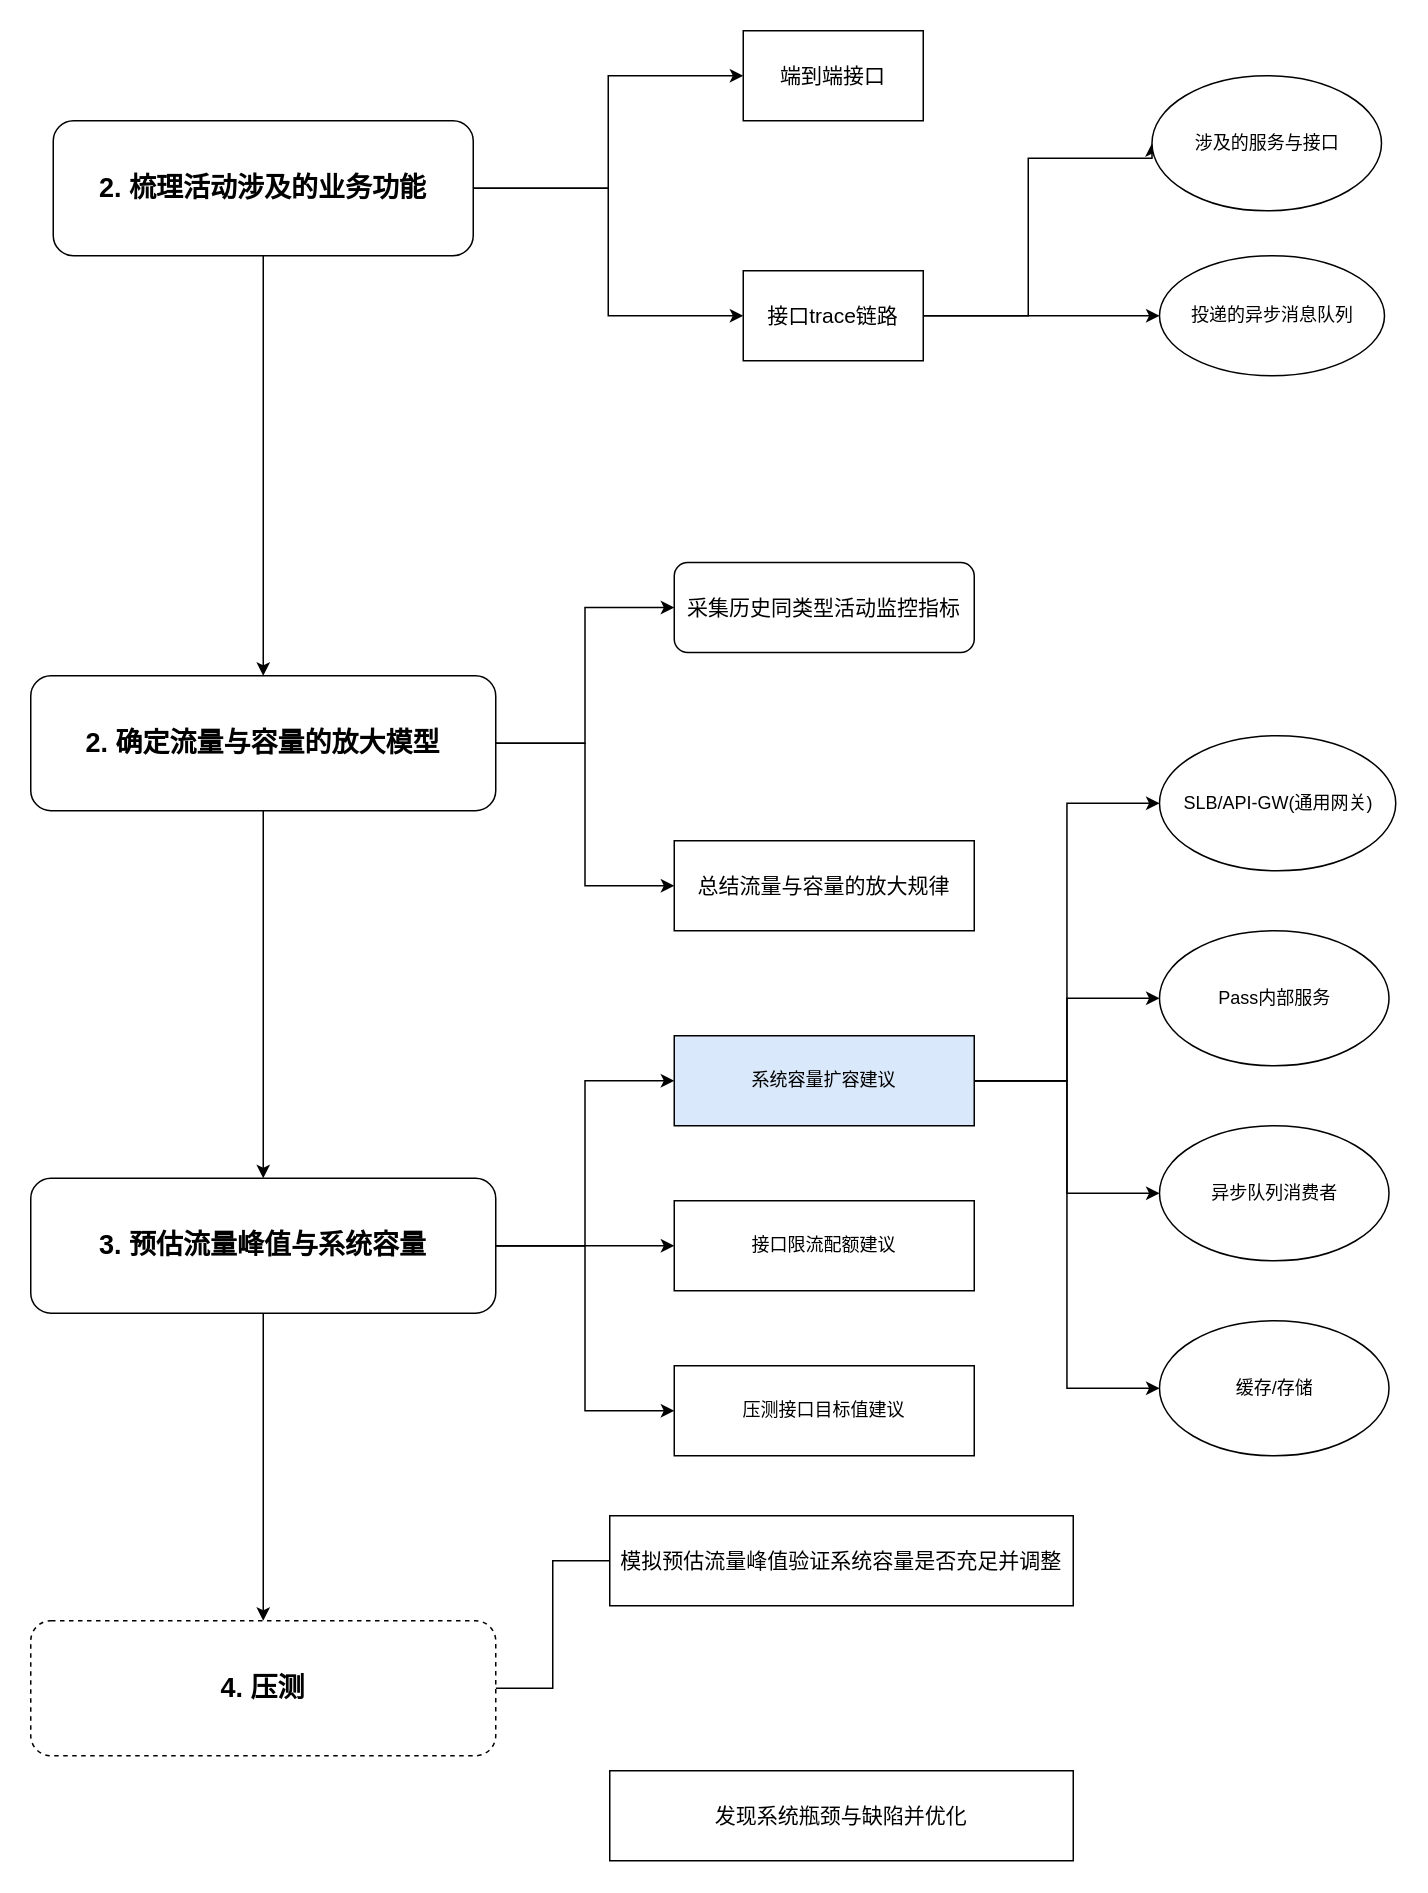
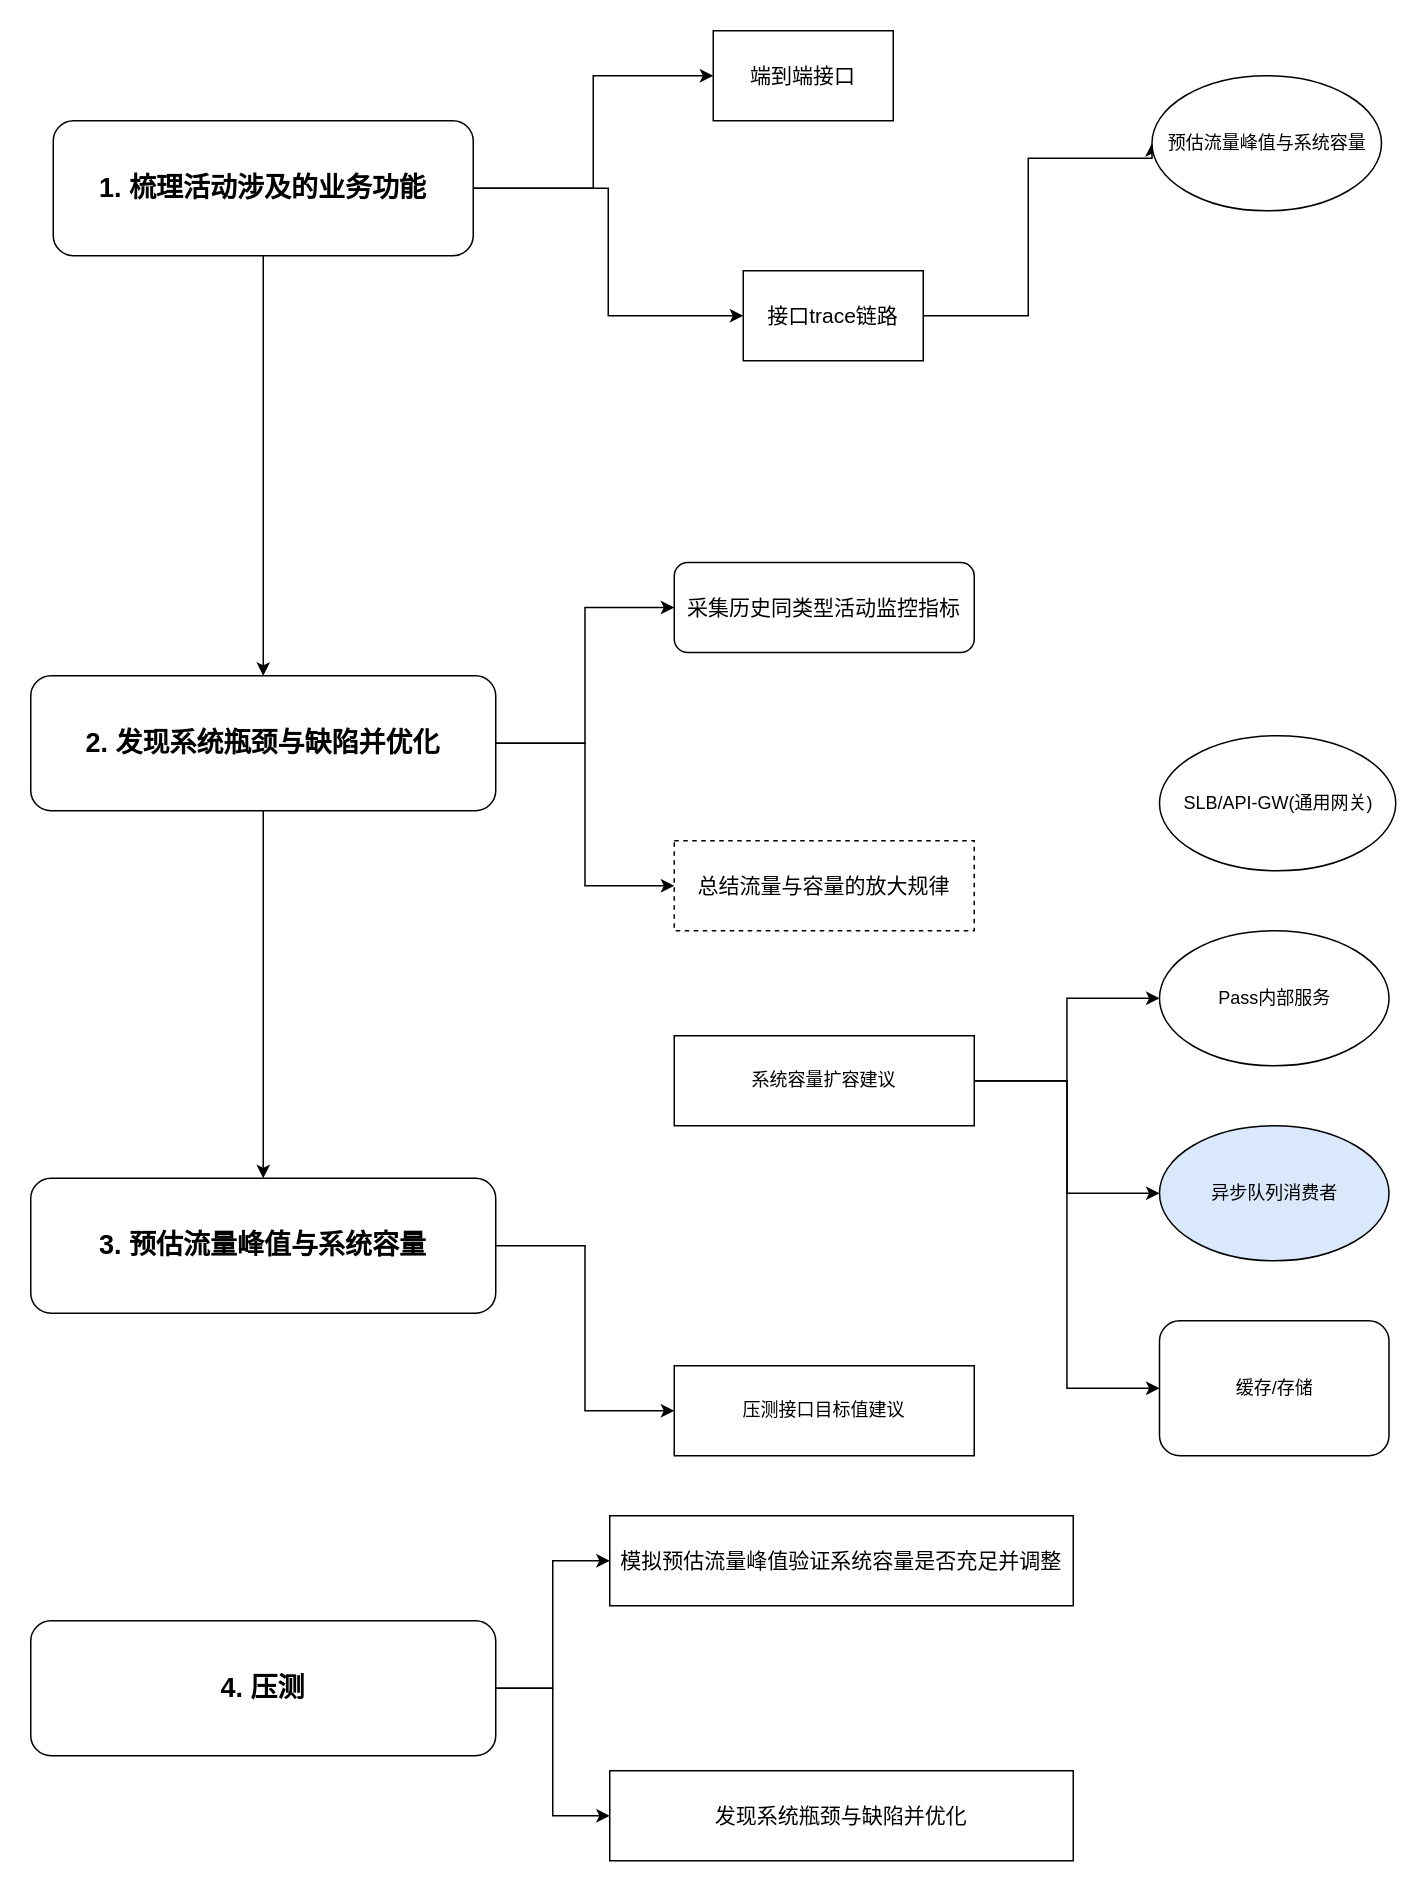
node "端到端接口": moved (833, 76) -> (803, 76)
node "涉及的服务与接口": label "涉及的服务与接口" -> "预估流量峰值与系统容量"
node "2. 梳理活动涉及的业务功能": label "2. 梳理活动涉及的业务功能" -> "1. 梳理活动涉及的业务功能"
edge "接口trace链路" -> "投递的异步消息队列": removed
node "投递的异步消息队列": removed
node "2. 确定流量与容量的放大模型": label "2. 确定流量与容量的放大模型" -> "2. 发现系统瓶颈与缺陷并优化"
edge "系统容量扩容建议" -> "SLB/API-GW(通用网关)": removed
node "总结流量与容量的放大规律": style solid -> dashed
node "系统容量扩容建议": fillcolor #dae8fc -> #ffffff
edge "3. 预估流量峰值与系统容量" -> "系统容量扩容建议": removed
node "异步队列消费者": fillcolor #ffffff -> #dae8fc
edge "3. 预估流量峰值与系统容量" -> "接口限流配额建议": removed
node "接口限流配额建议": removed
node "缓存/存储": shape ellipse -> rounded rectangle
edge "3. 预估流量峰值与系统容量" -> "4. 压测": removed
edge "模拟预估流量峰值验证系统容量是否充足并调整" -- "4. 压测": arrowhead none -> classic
node "4. 压测": style dashed -> solid
edge "4. 压测" -> "发现系统瓶颈与缺陷并优化": added
